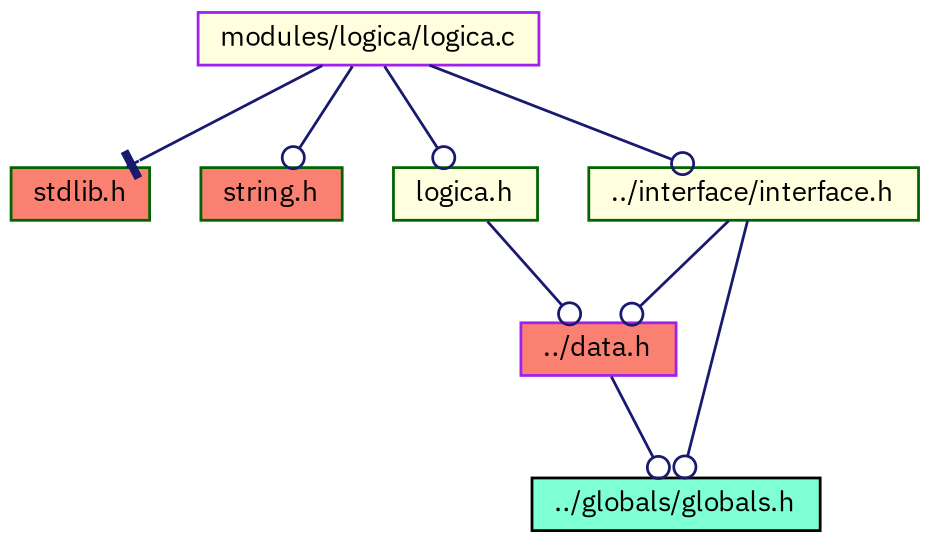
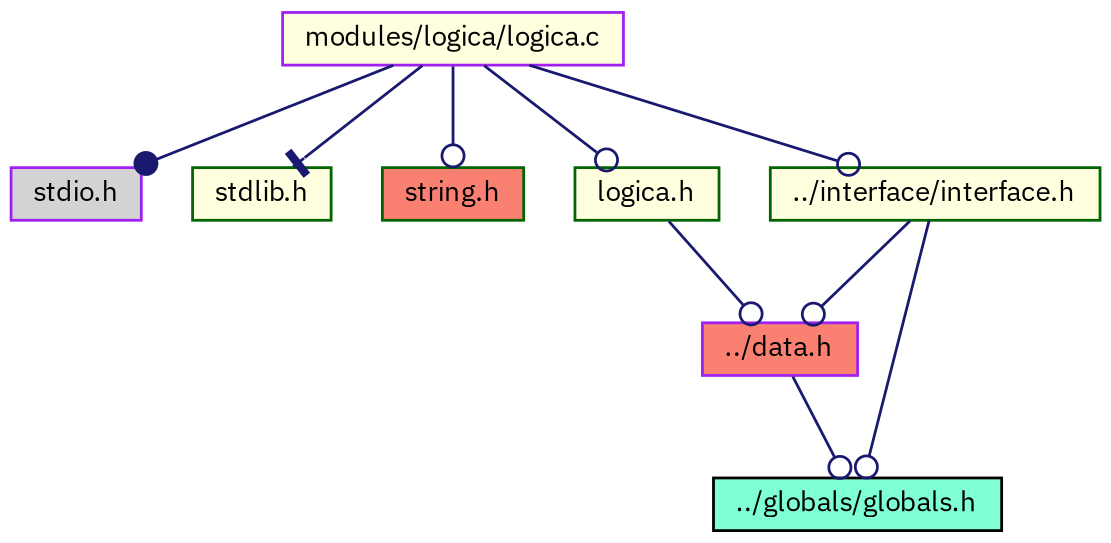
node "stdio.h": added
node "stdlib.h": fillcolor salmon -> lightyellow
